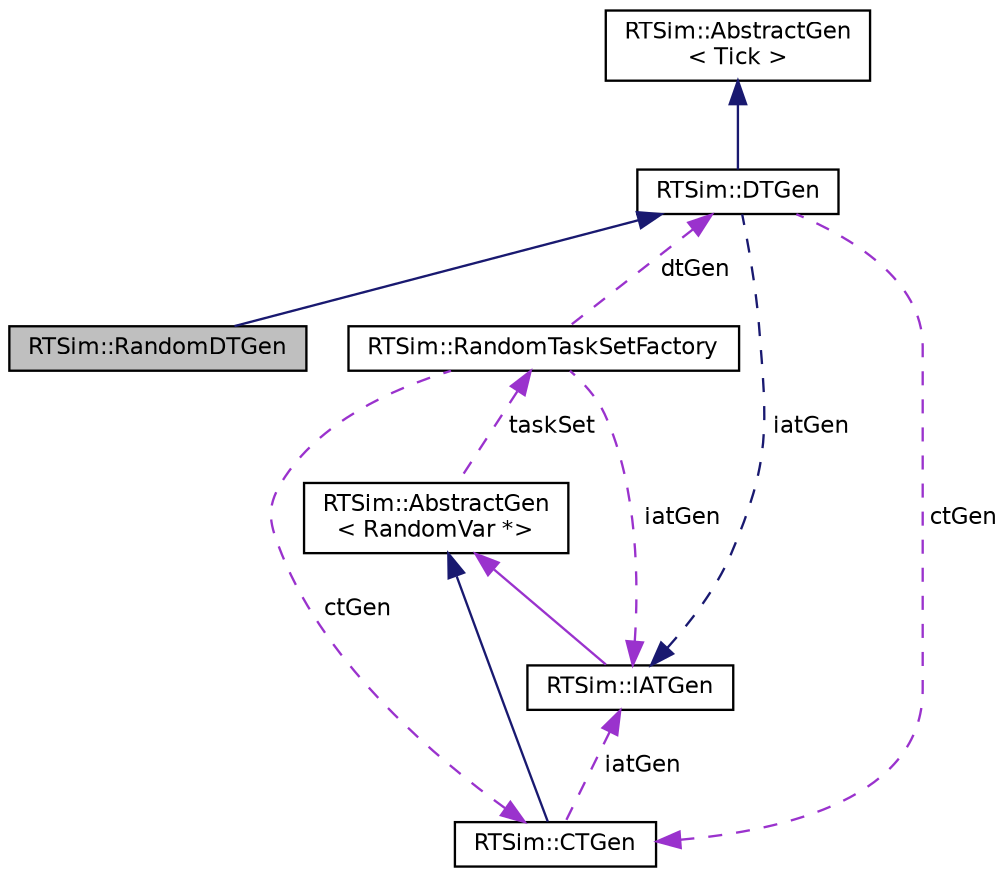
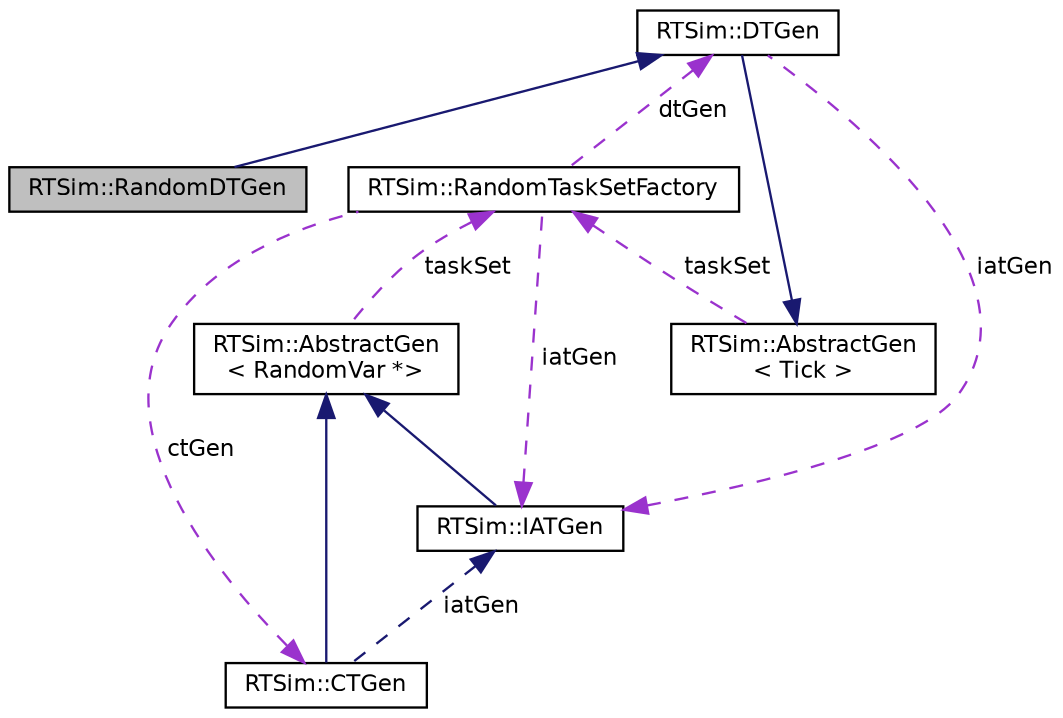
edge "RTSim::AbstractGen < Tick >" -> "RTSim::RandomTaskSetFactory": added, label "taskSet"
edge "RTSim::DTGen" -> "RTSim::IATGen": color midnightblue -> darkorchid3
edge "RTSim::DTGen" -> "RTSim::CTGen": removed, label "ctGen"
edge "RTSim::IATGen" -> "RTSim::AbstractGen < RandomVar *>": color darkorchid3 -> midnightblue
edge "RTSim::CTGen" -> "RTSim::IATGen": color darkorchid3 -> midnightblue
